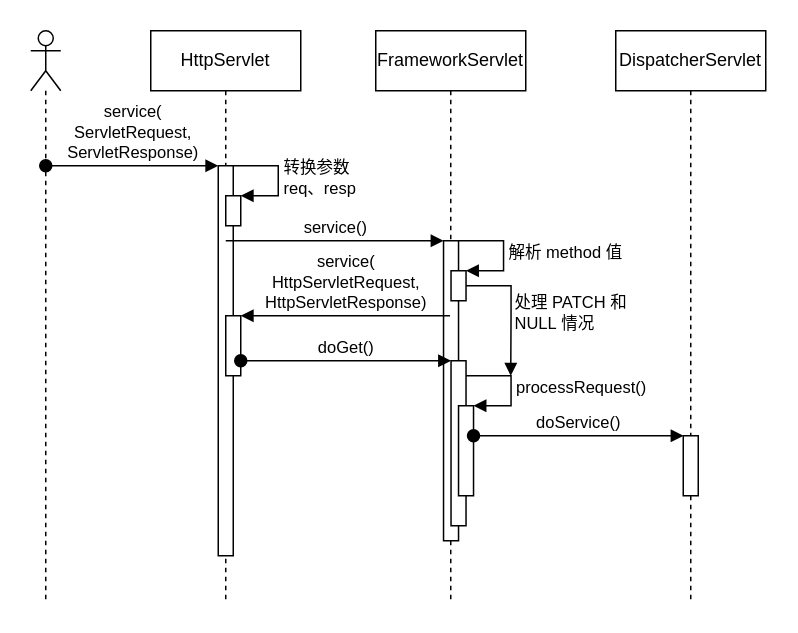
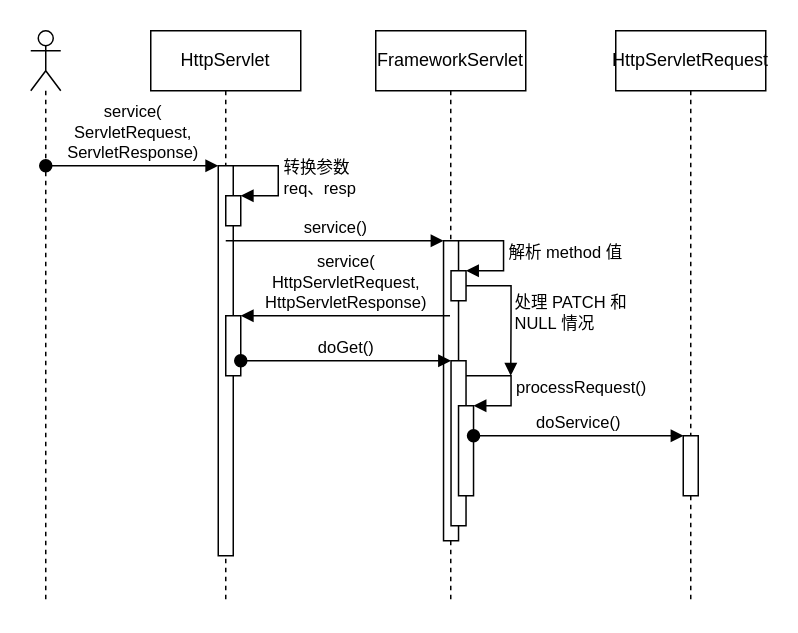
node "DispatcherServlet": label "DispatcherServlet" -> "HttpServletRequest"
